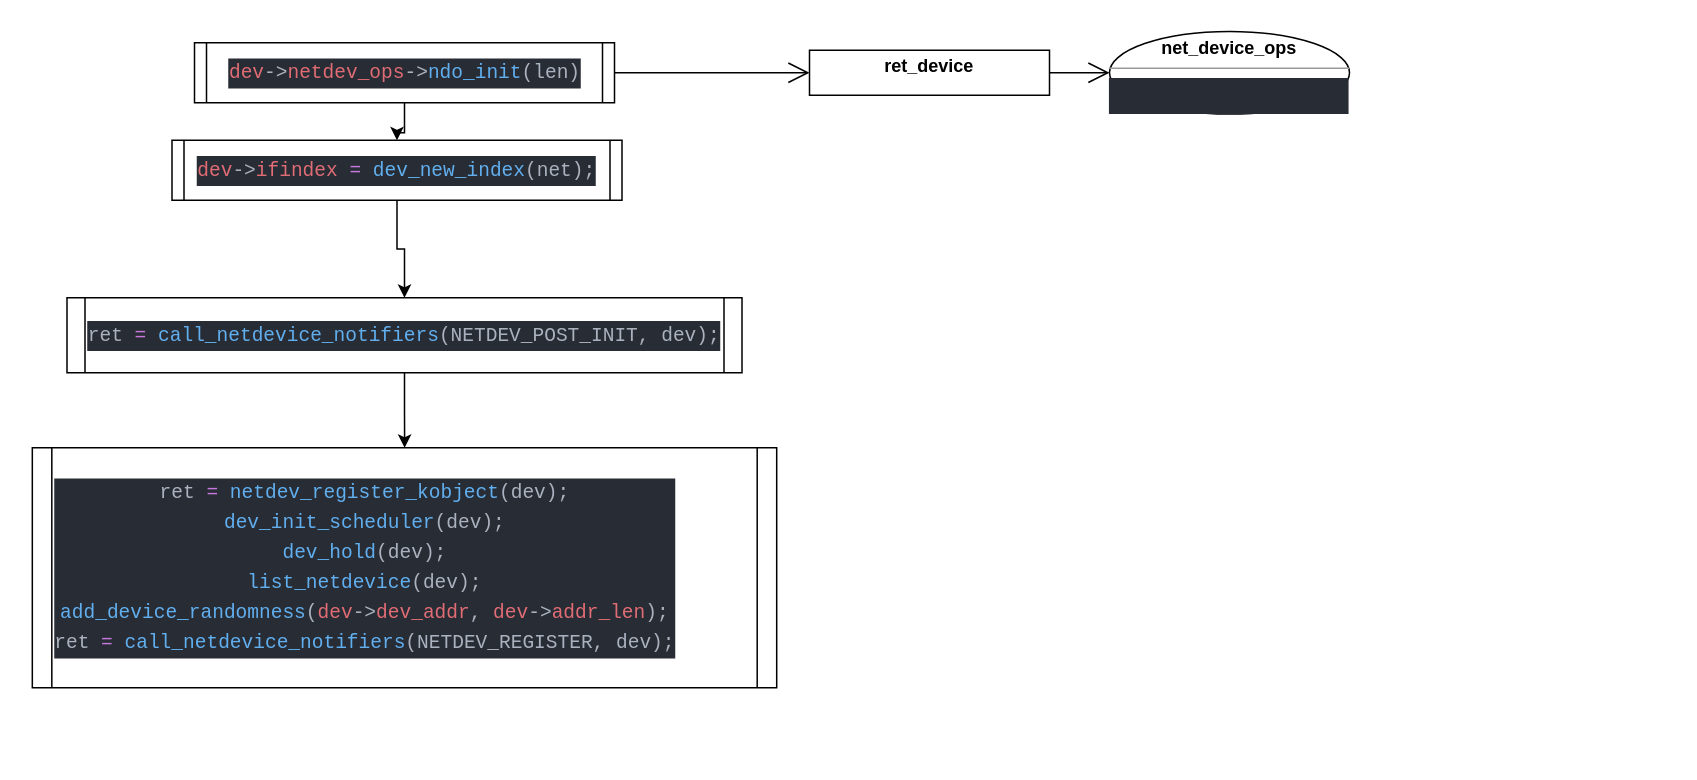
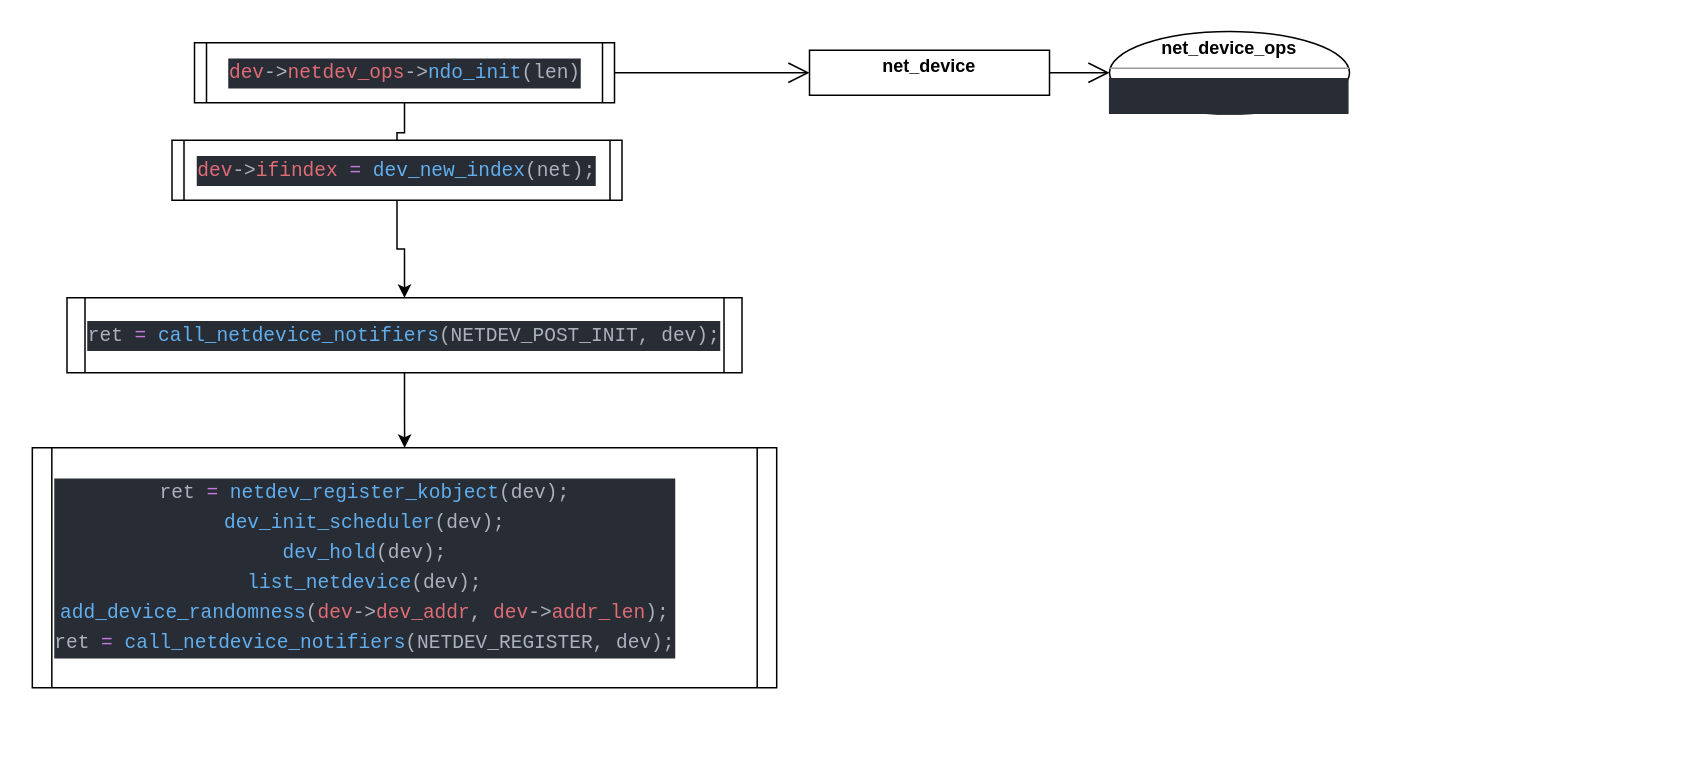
node "ret_device": label "ret_device" -> "net_device"
edge "dev->netdev_ops->ndo_init(len)" -> "dev->ifindex = dev_new_index(net);": arrowhead classic -> none
